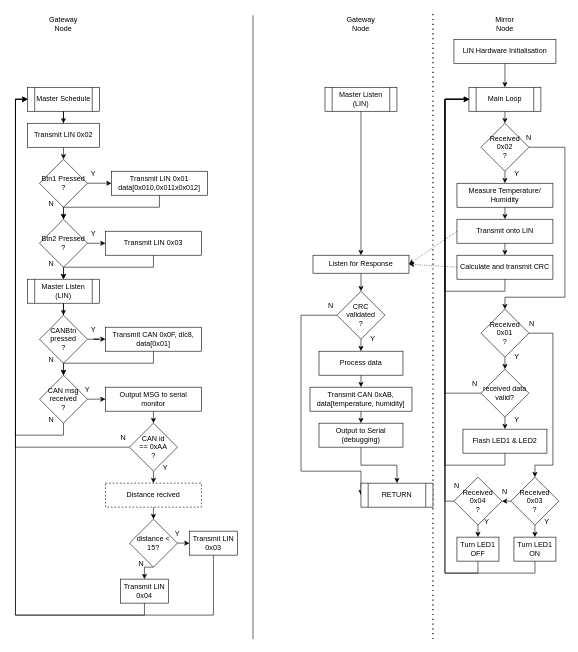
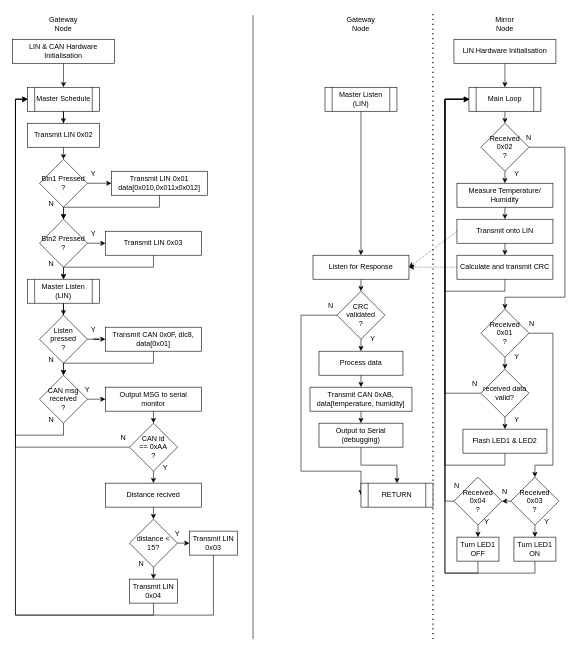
node "LIN & CAN Hardware Initialisation": added
edge "LIN & CAN Hardware Initialisation" -> "Master Schedule": added
node "Listen for Response": size 96x18 -> 96x24
node "CANBtn pressed ?": label "CANBtn pressed ?" -> "Listen pressed ?"
node "Distance recived": style dashed -> solid
node "Transmit LIN 0x04": moved (144, 591) -> (153, 591)
